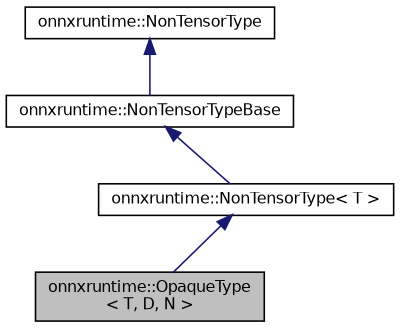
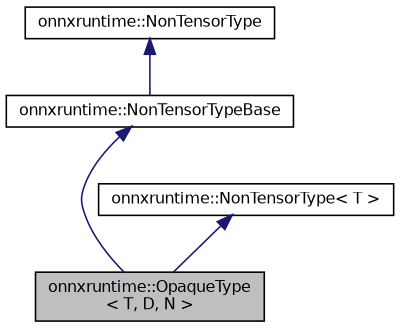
edge "onnxruntime::NonTensorType< T >" -> "onnxruntime::NonTensorTypeBase": now "onnxruntime::OpaqueType < T, D, N >" -> "onnxruntime::NonTensorTypeBase"
